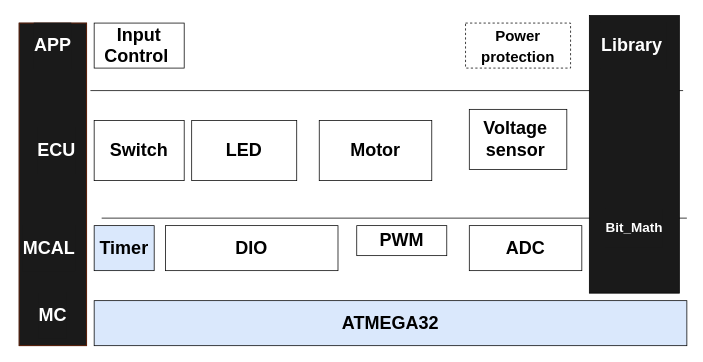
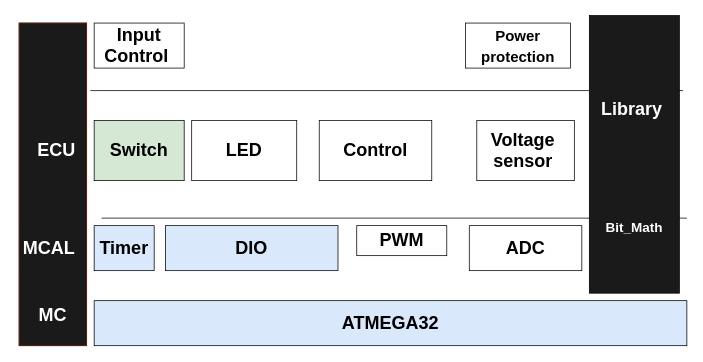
node "APP": removed
node "Power protection": style dashed -> solid
node "Library": moved (634, 45) -> (634, 109)
node "Voltage sensor": moved (518, 139) -> (525, 150)
node "Switch": fillcolor #ffffff -> #d5e8d4
node "Motor": label "Motor" -> "Control"
node "DIO": fillcolor #ffffff -> #dae8fc
